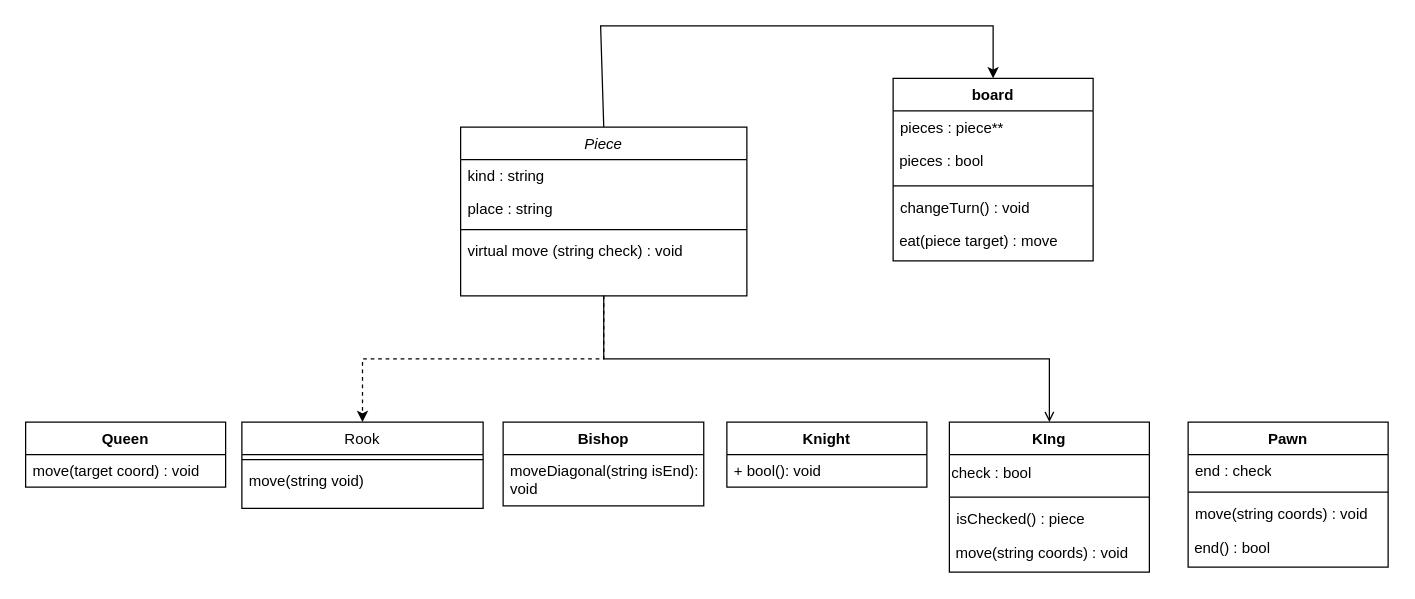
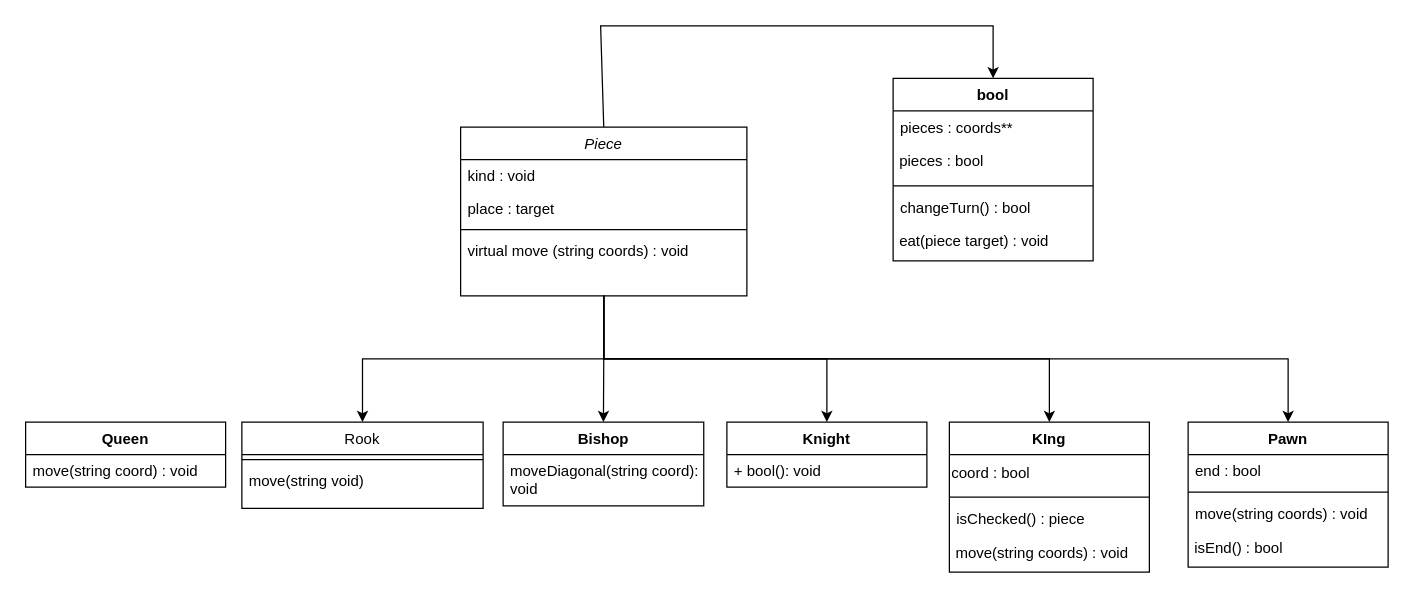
node "board": label "board" -> "bool"
node "pieces : piece**": label "pieces : piece**" -> "pieces : coords**"
node "kind : string": label "kind : string" -> "kind : void"
node "changeTurn() : void": label "changeTurn() : void" -> "changeTurn() : bool"
node "place : string": label "place : string" -> "place : target"
node "eat(piece target) : move": label "eat(piece target) : move" -> "eat(piece target) : void"
node "virtual move (string check) : void": label "virtual move (string check) : void" -> "virtual move (string coords) : void"
edge "Piece" -> "Rook": style dashed -> solid
edge "Piece" -> "Pawn": added
edge "Piece" -> "Bishop": added
edge "Piece" -> "Knight": added
edge "Piece" -> "KIng": arrowhead open -> classic
node "end : check": label "end : check" -> "end : bool"
node "check : bool": label "check : bool" -> "coord : bool"
node "move(target coord) : void": label "move(target coord) : void" -> "move(string coord) : void"
node "moveDiagonal(string isEnd): void": label "moveDiagonal(string isEnd): void" -> "moveDiagonal(string coord): void"
node "end() : bool": label "end() : bool" -> "isEnd() : bool"
